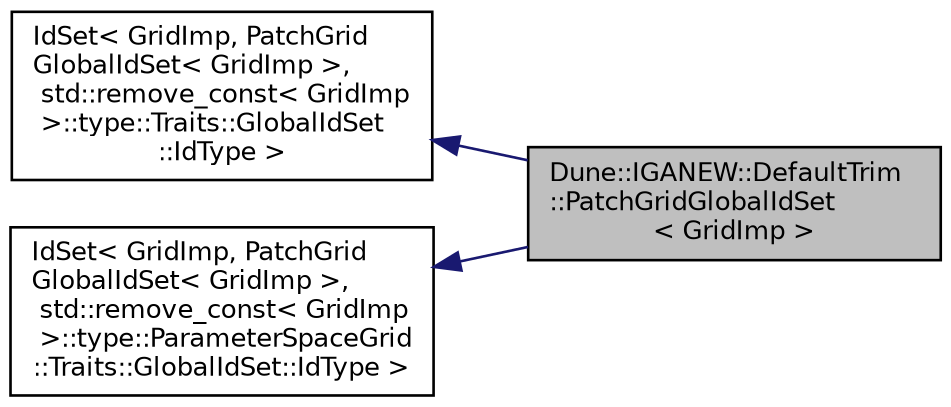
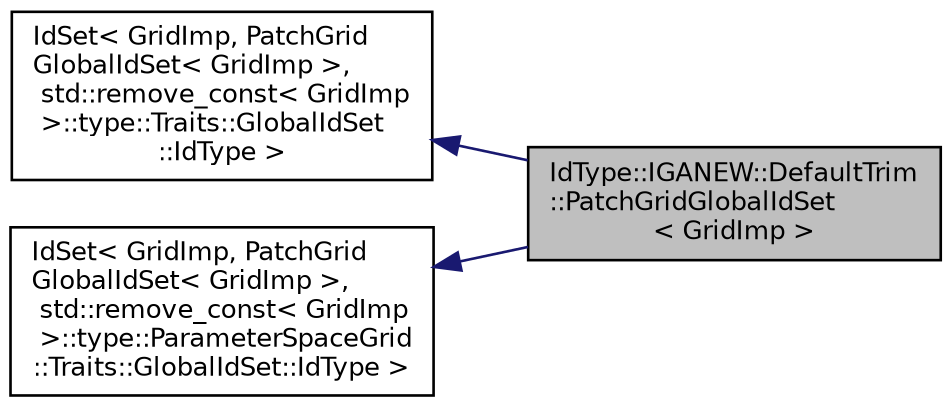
node "Dune::IGANEW::DefaultTrim ::PatchGridGlobalIdSet < GridImp >": label "Dune::IGANEW::DefaultTrim ::PatchGridGlobalIdSet < GridImp >" -> "IdType::IGANEW::DefaultTrim ::PatchGridGlobalIdSet < GridImp >"
